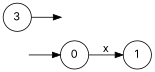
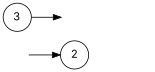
node "0": label "0" -> "2"
node "1": removed
